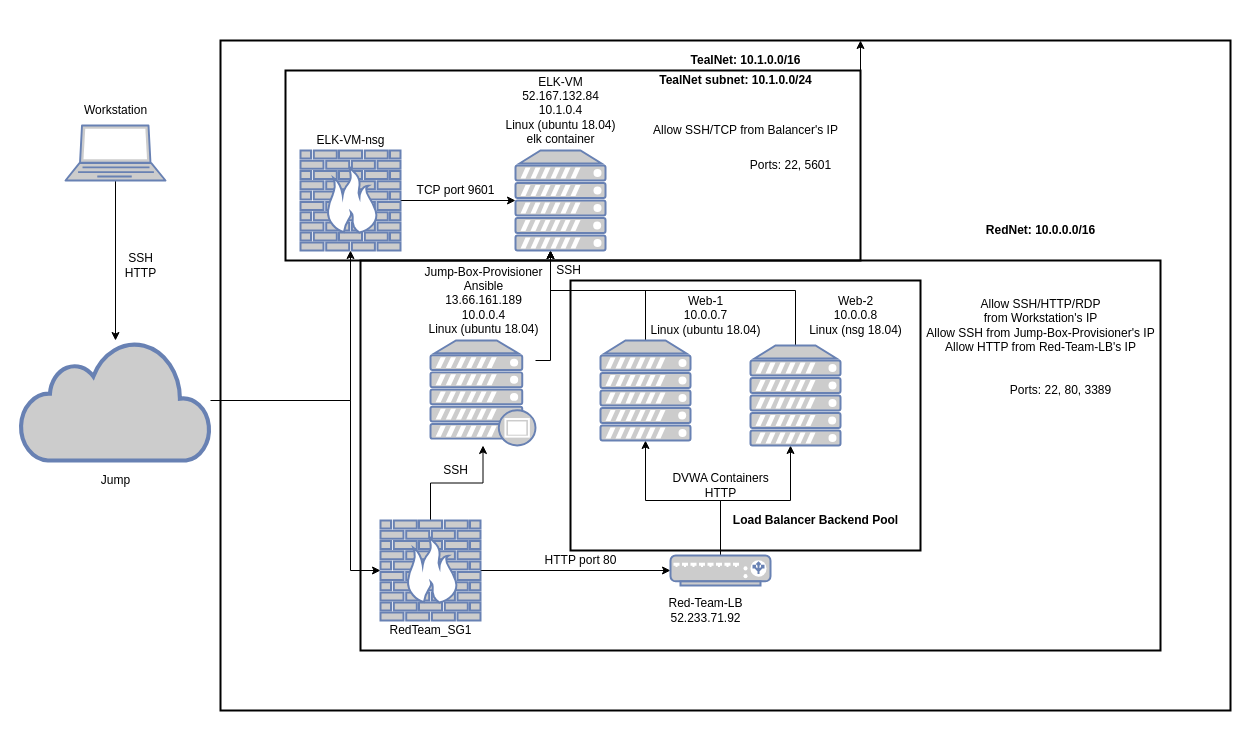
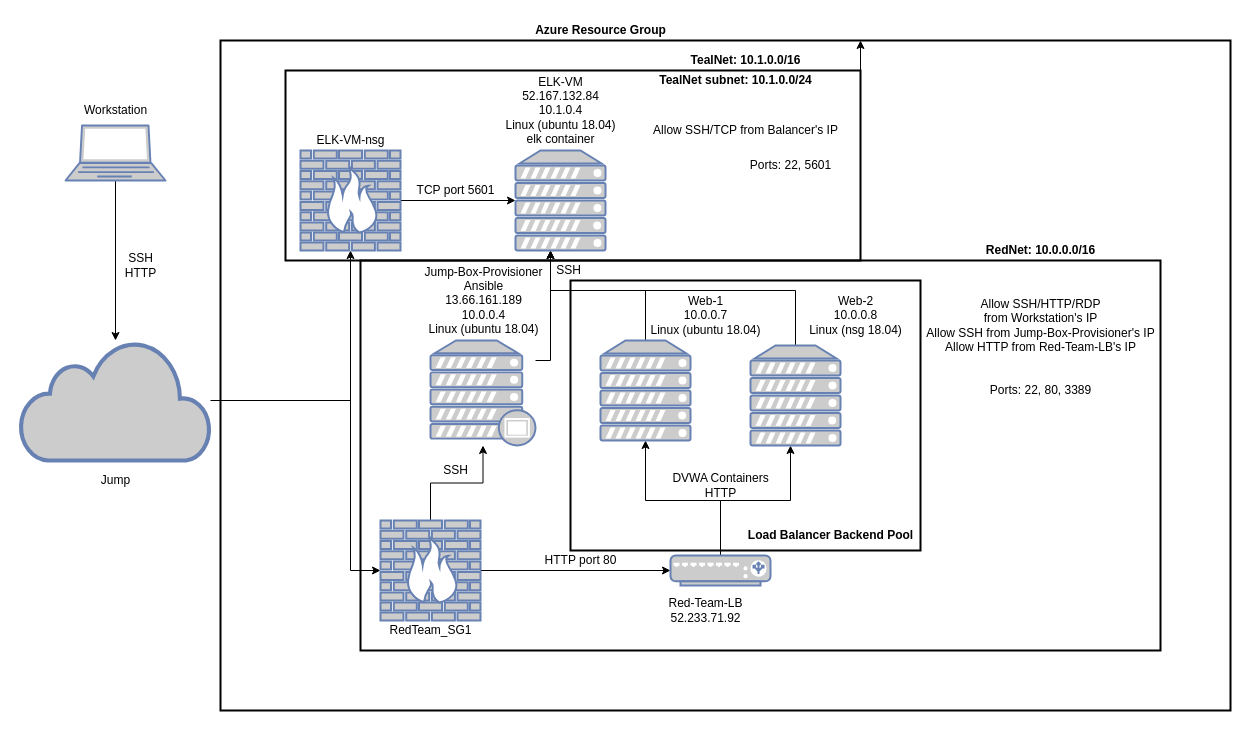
node "Azure Resource Group": added
node "TCP port 9601": label "TCP port 9601" -> "TCP port 5601"
node "RedNet: 10.0.0.0/16": moved (1041, 231) -> (1041, 251)
node "Ports: 22, 80, 3389": moved (1061, 391) -> (1041, 391)
node "Load Balancer Backend Pool": moved (816, 521) -> (831, 536)
